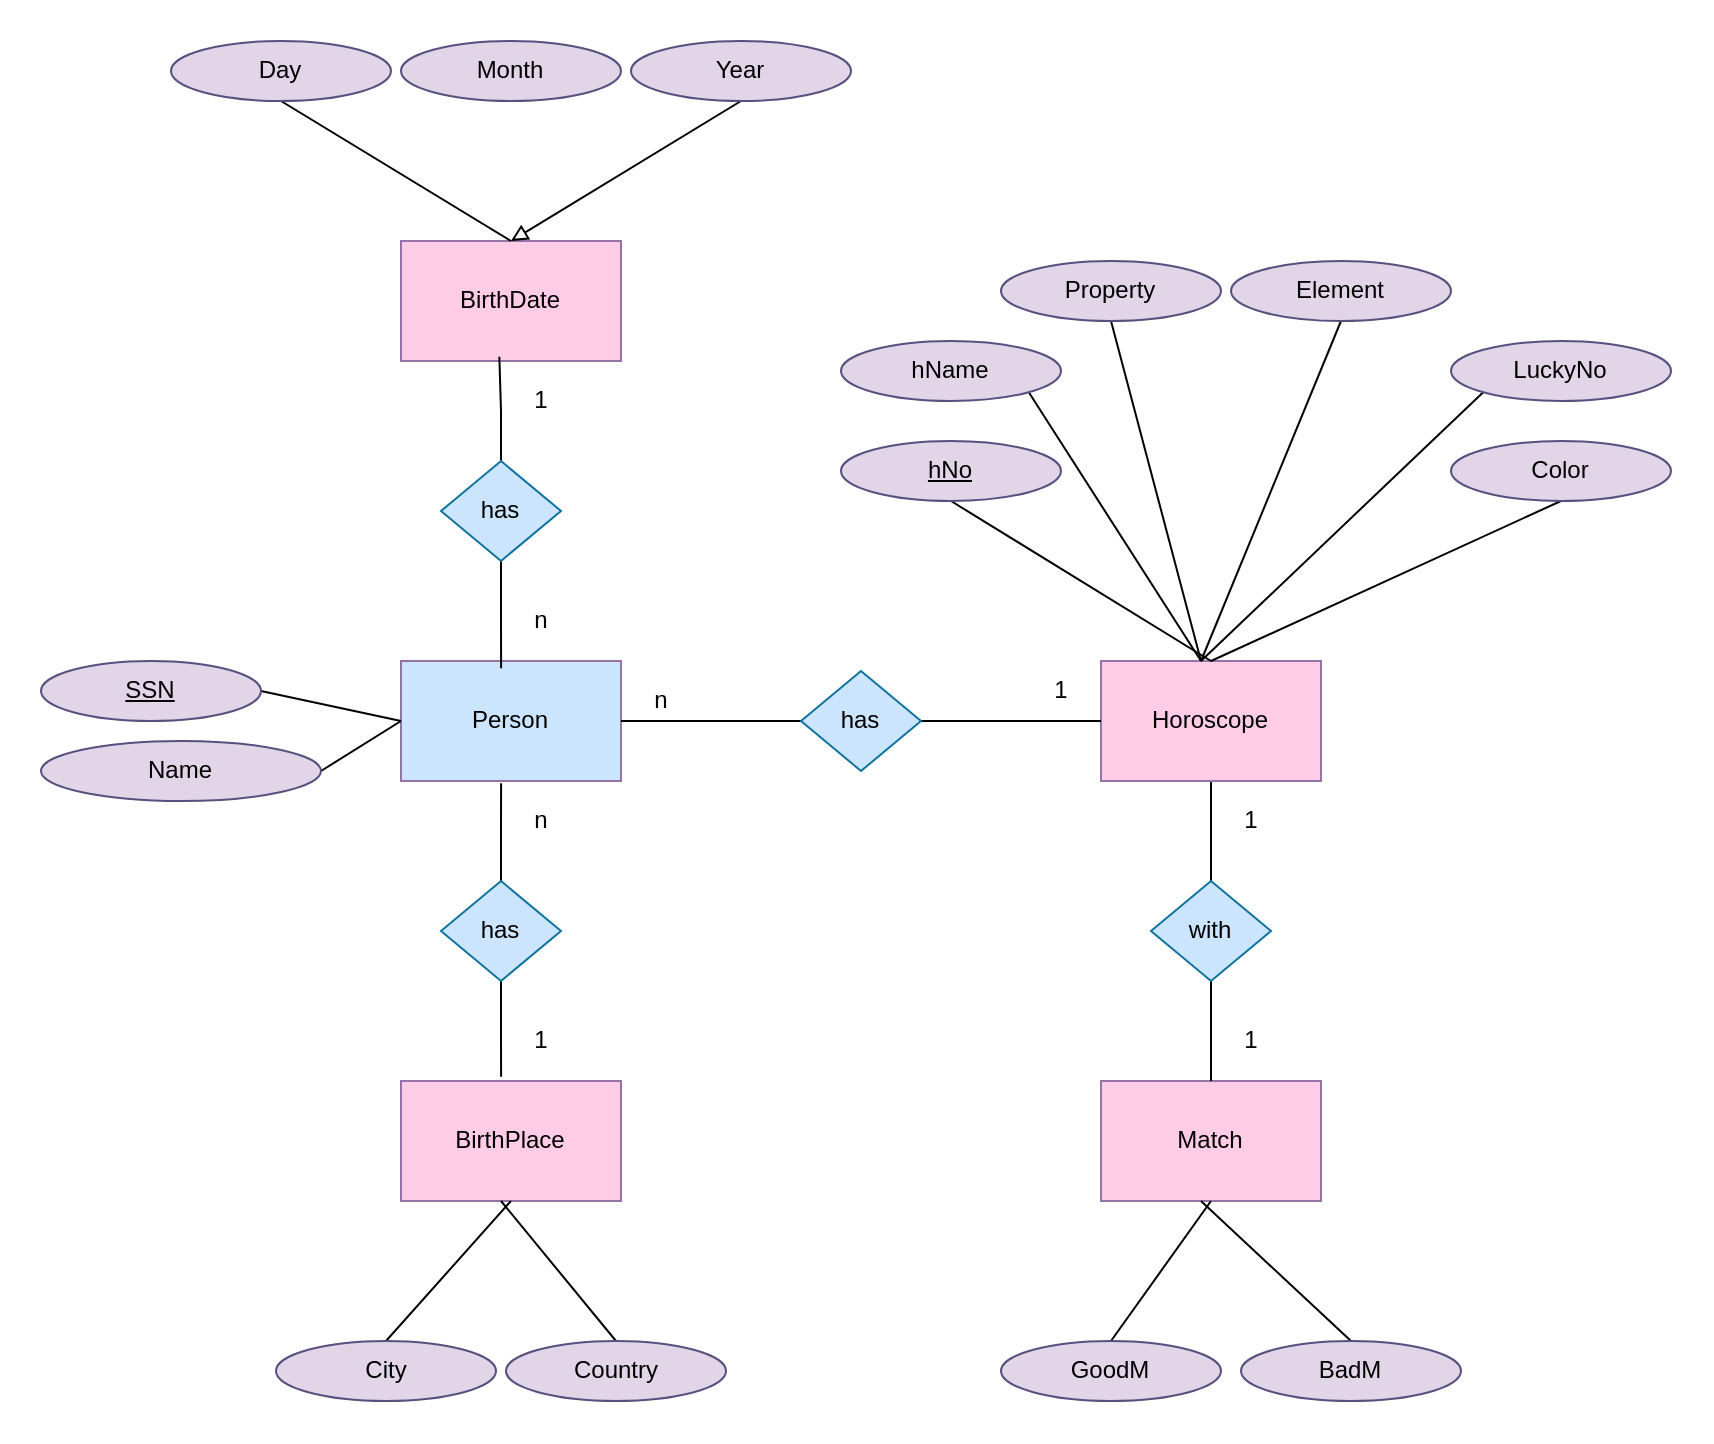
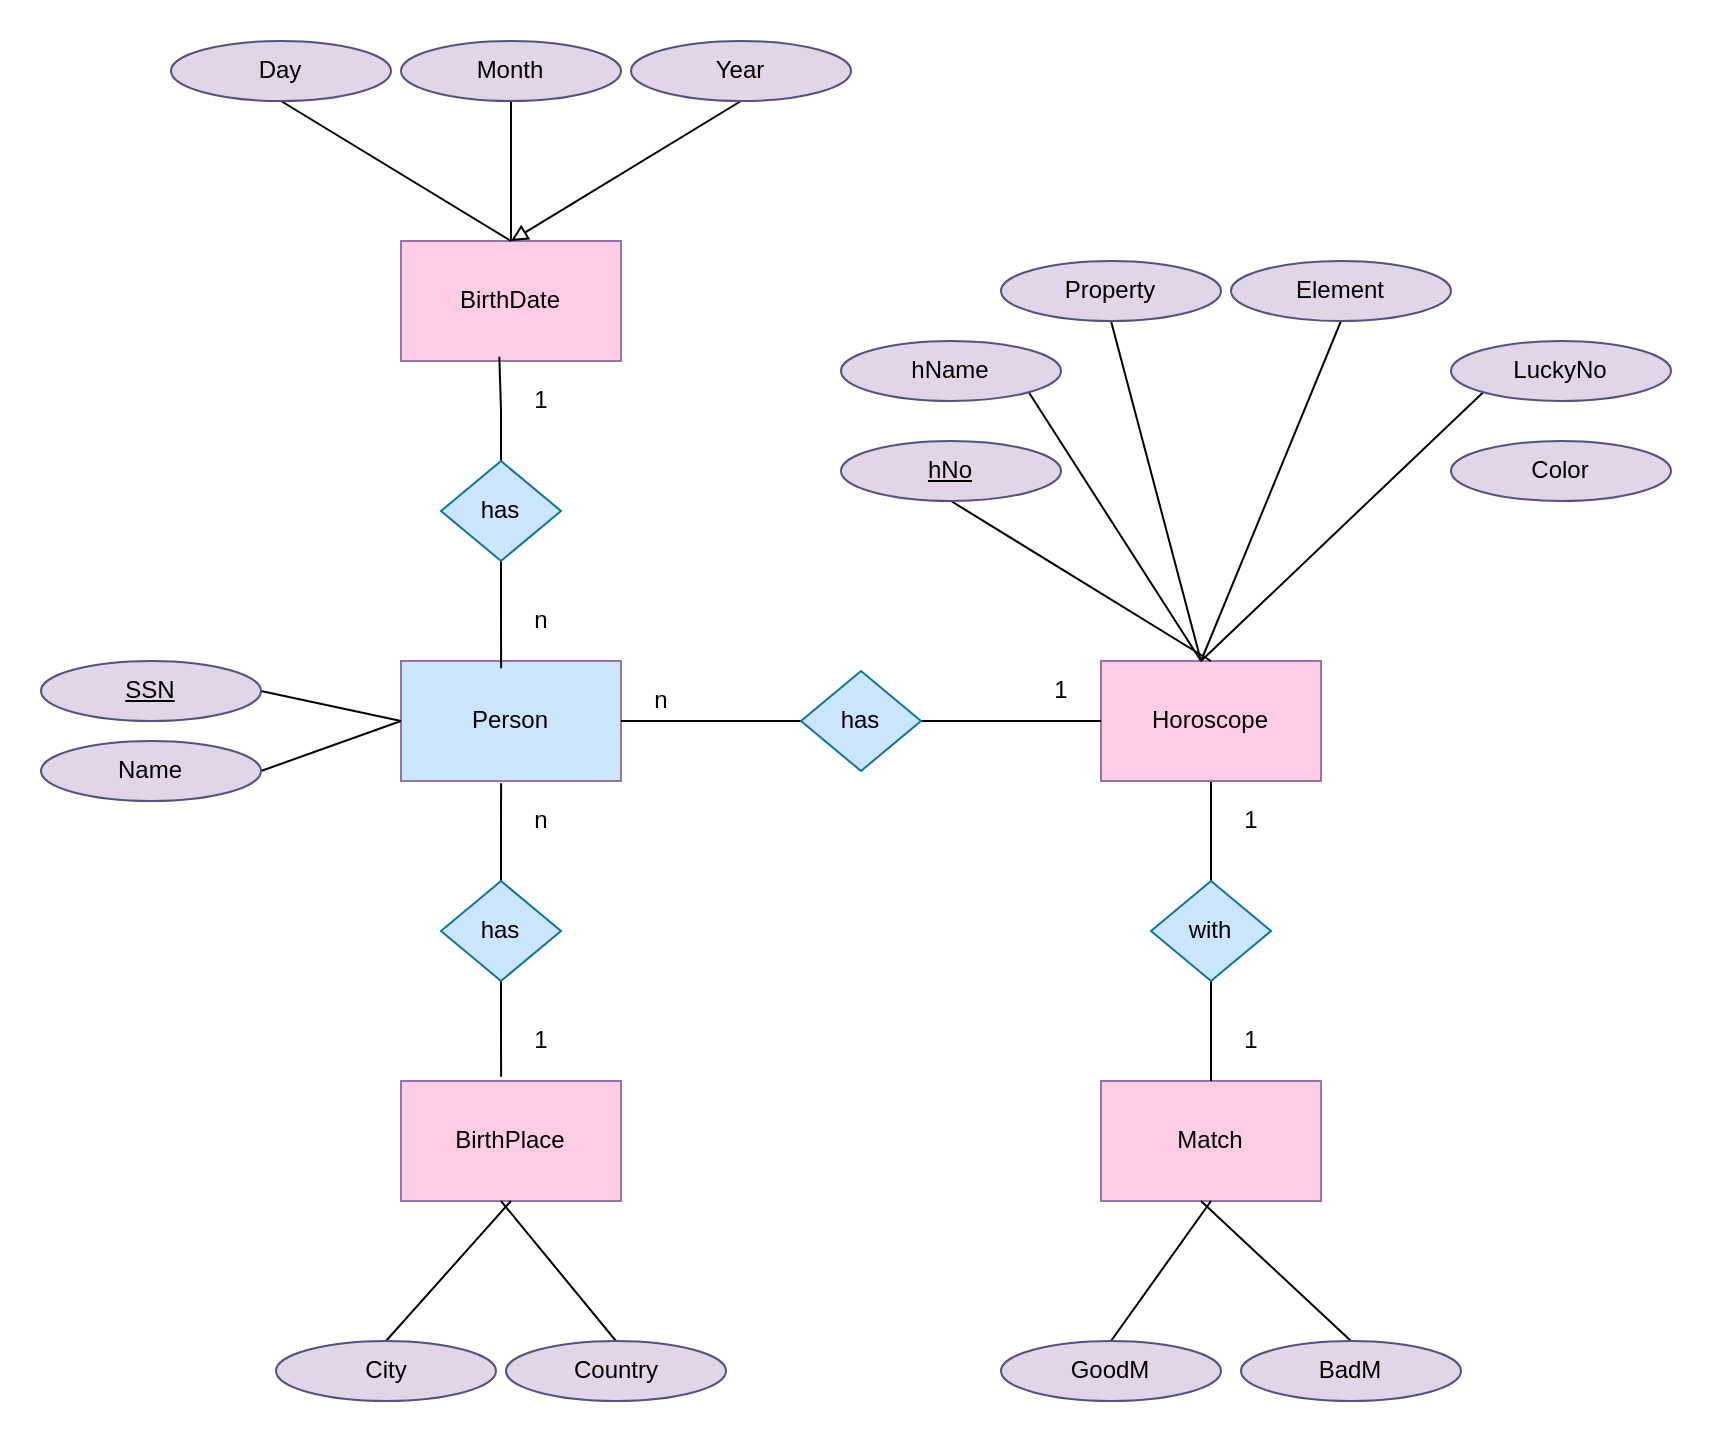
edge "Month" -- "BirthDate": added
edge "Color" -- "Horoscope": removed
node "Name": size 280x60 -> 220x60
